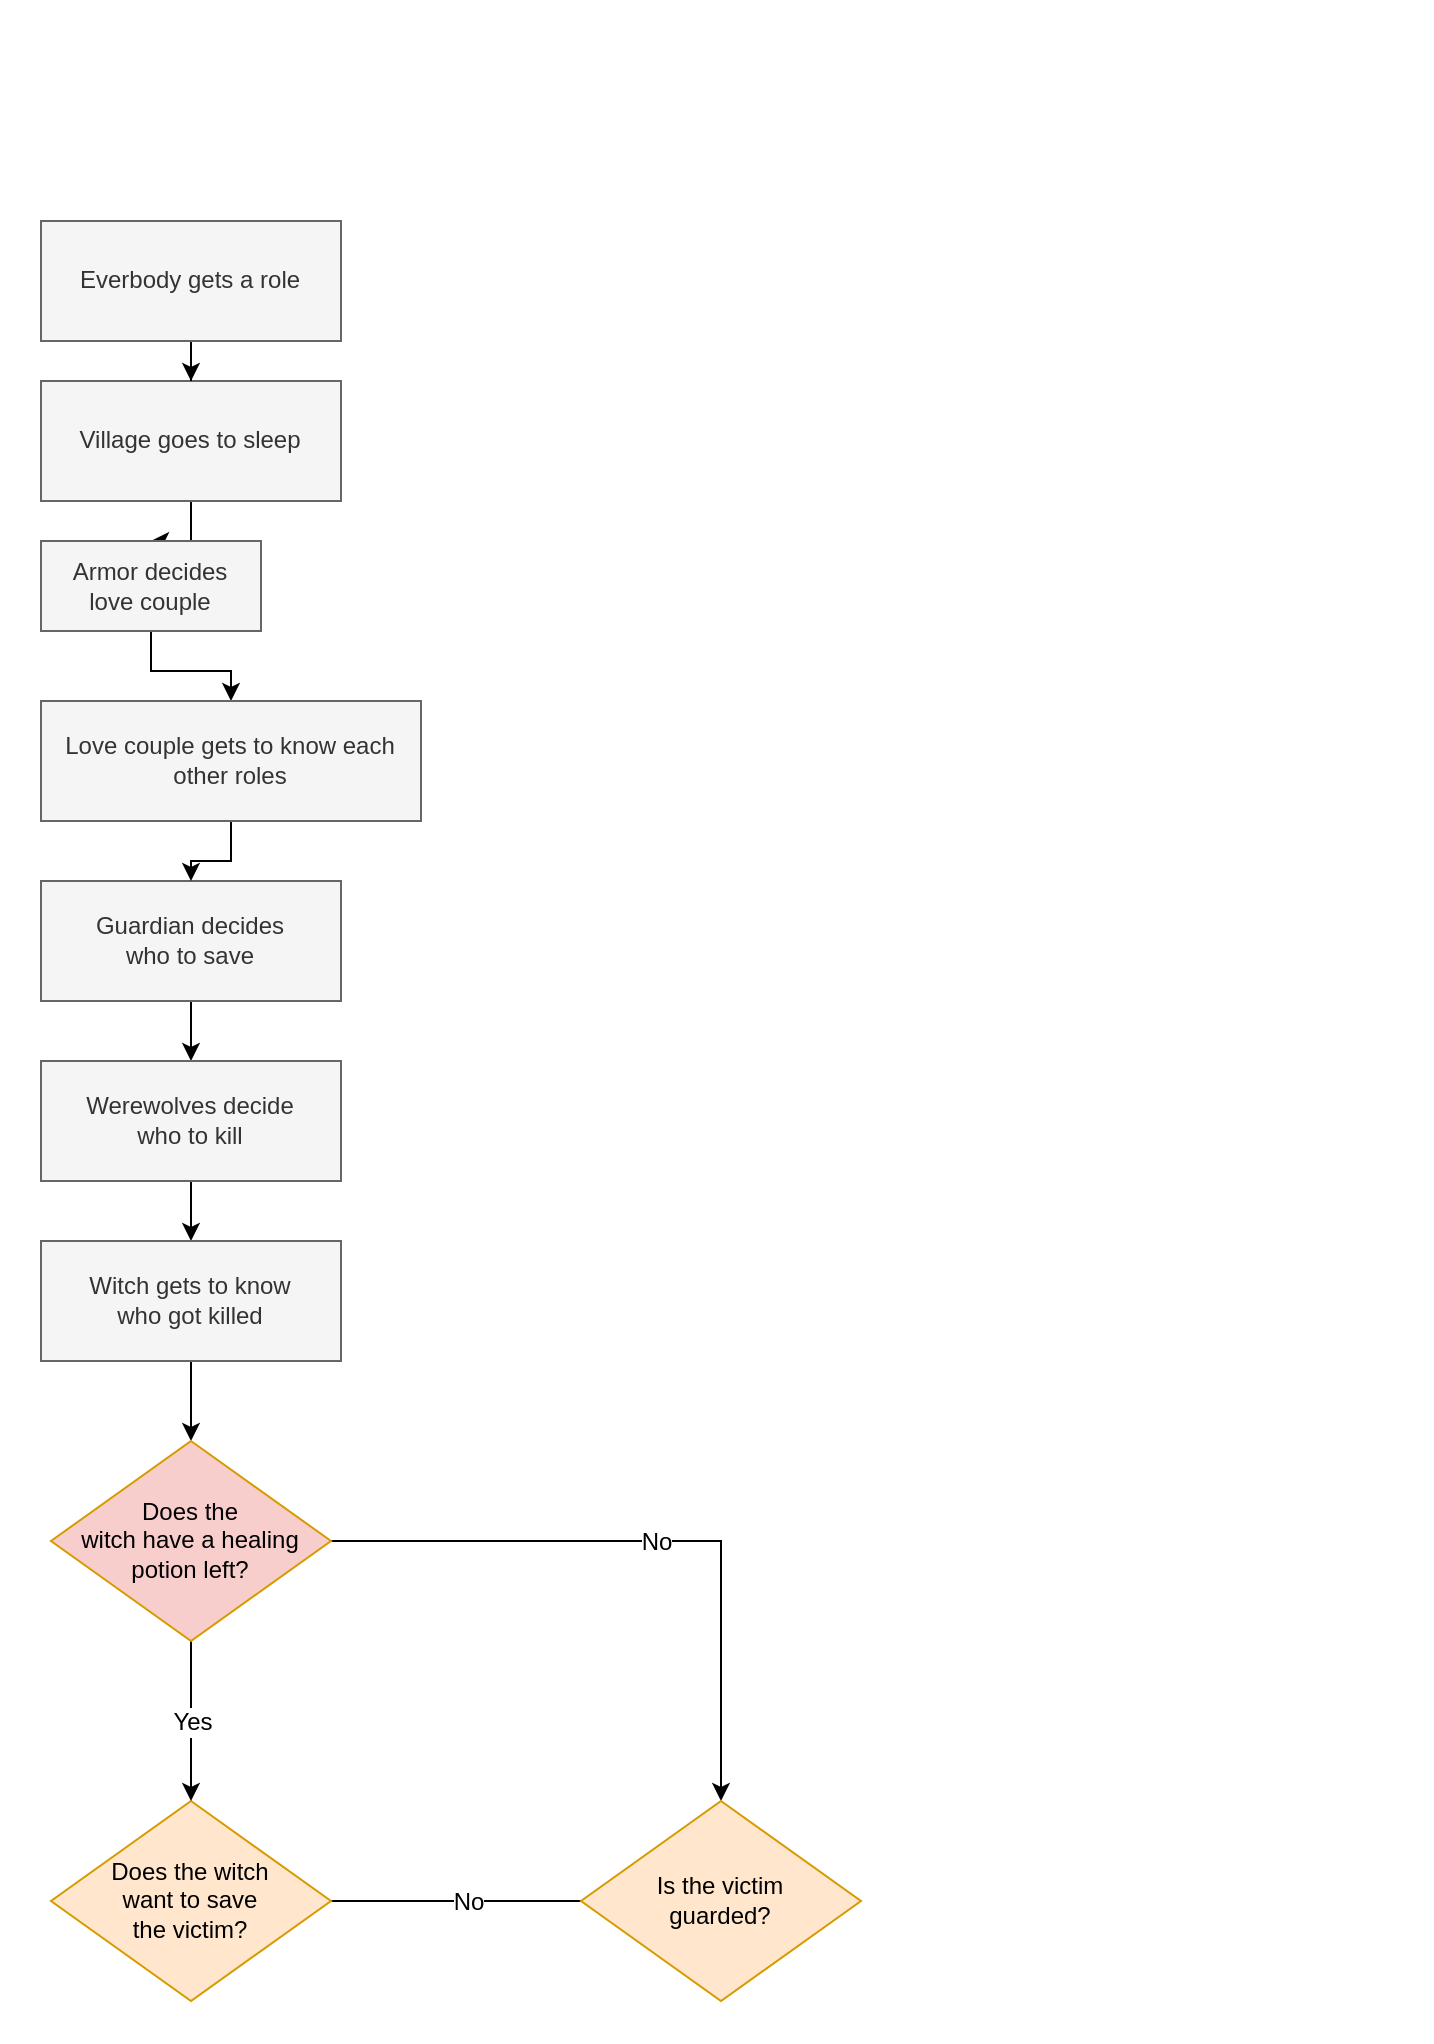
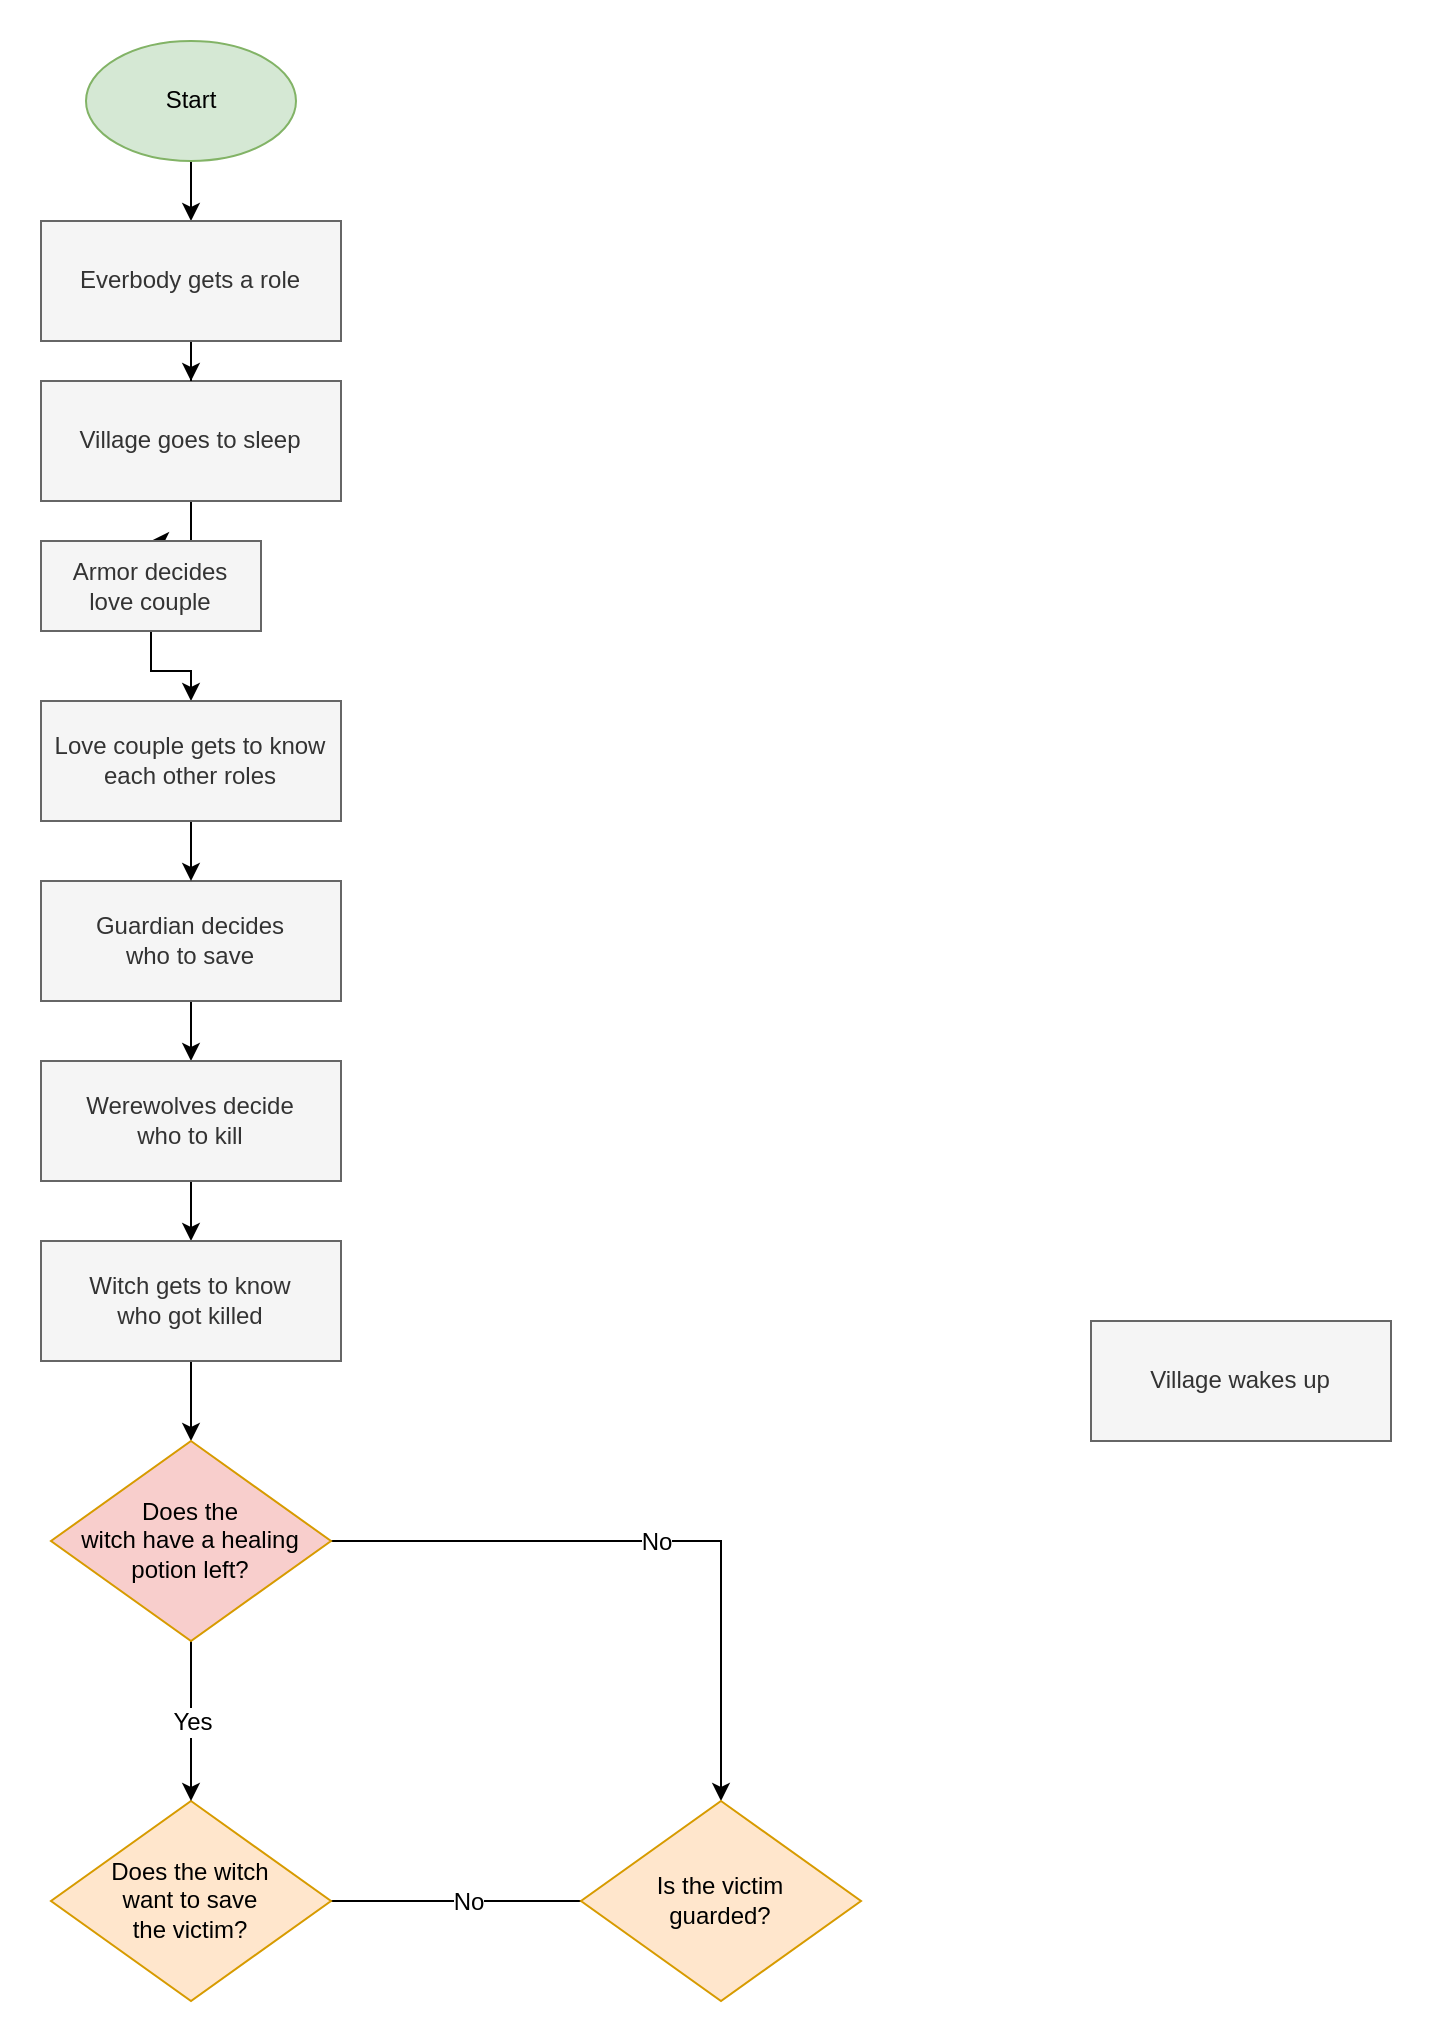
node "Start": added
edge "Start" -> "Everbody gets a role": added
node "Love couple gets to know each other roles": size 380x120 -> 300x120
node "Village wakes up": added
